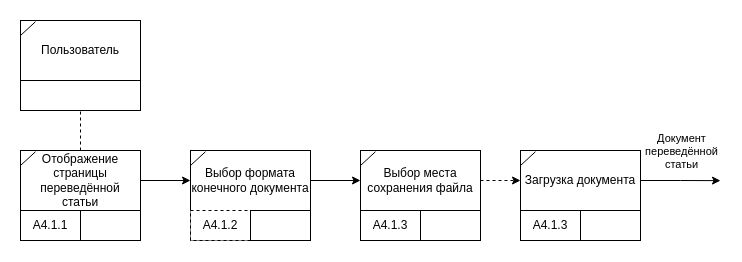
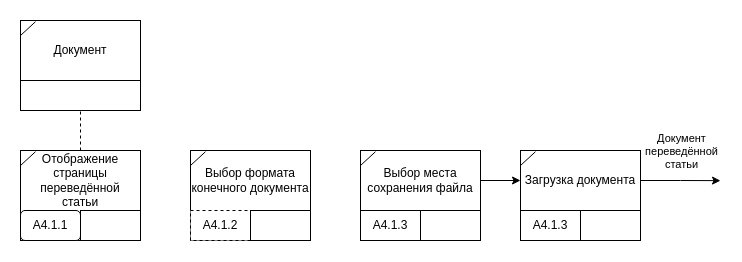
node "Пользователь": label "Пользователь" -> "Документ"
edge "Отображение страницы переведённой статьи" -> "Выбор формата конечного документа": removed
edge "Выбор формата конечного документа" -> "Выбор места сохранения файла": removed
edge "Выбор места сохранения файла" -> "Загрузка документа": style dashed -> solid
node "А4.1.1": shape rectangle -> rounded rectangle
